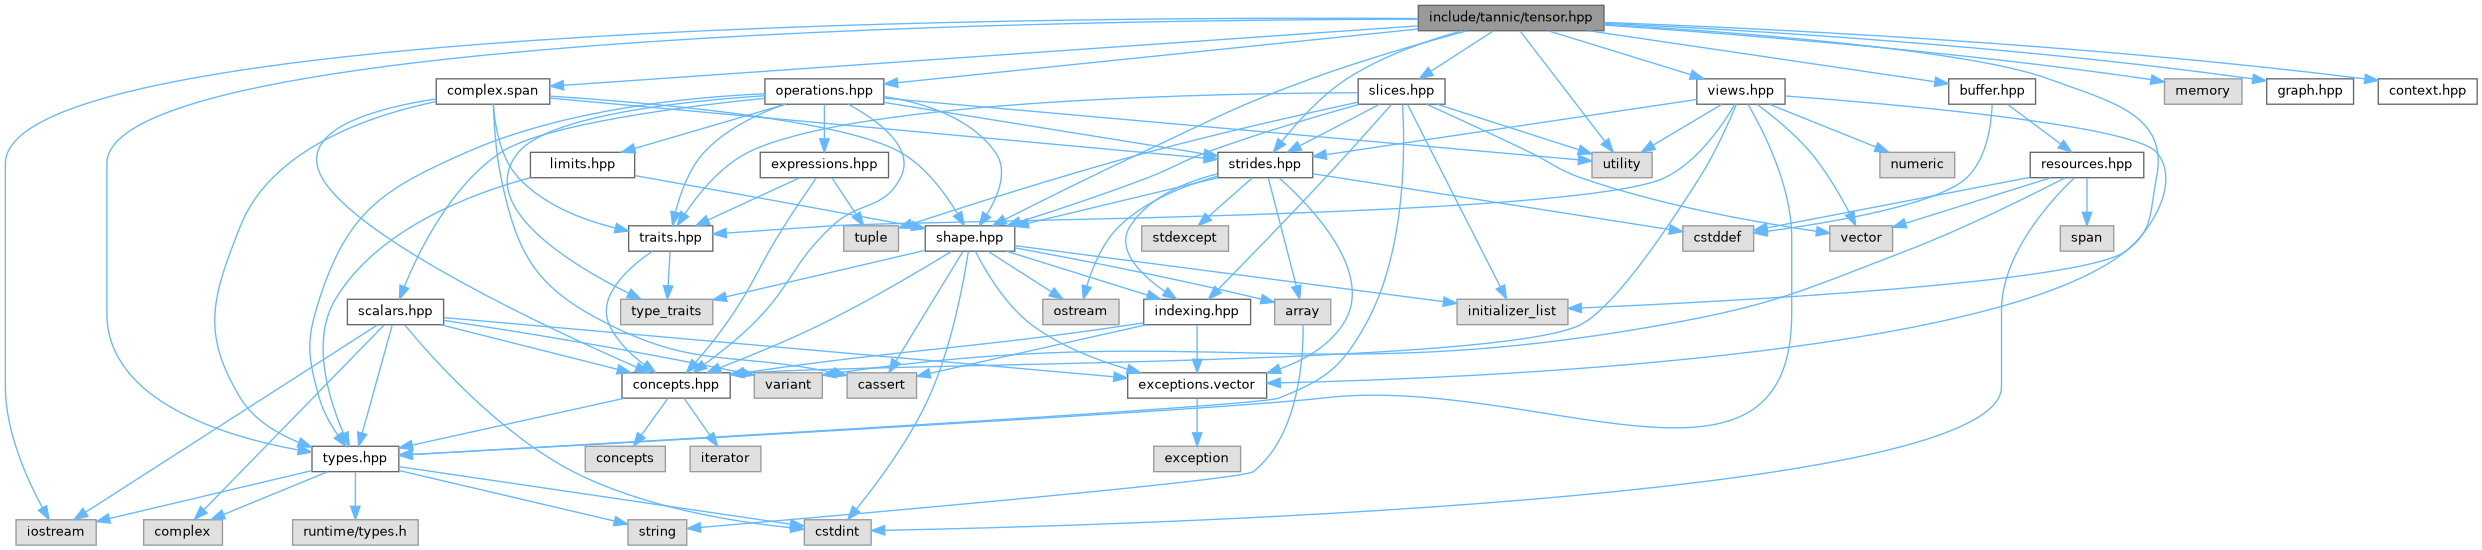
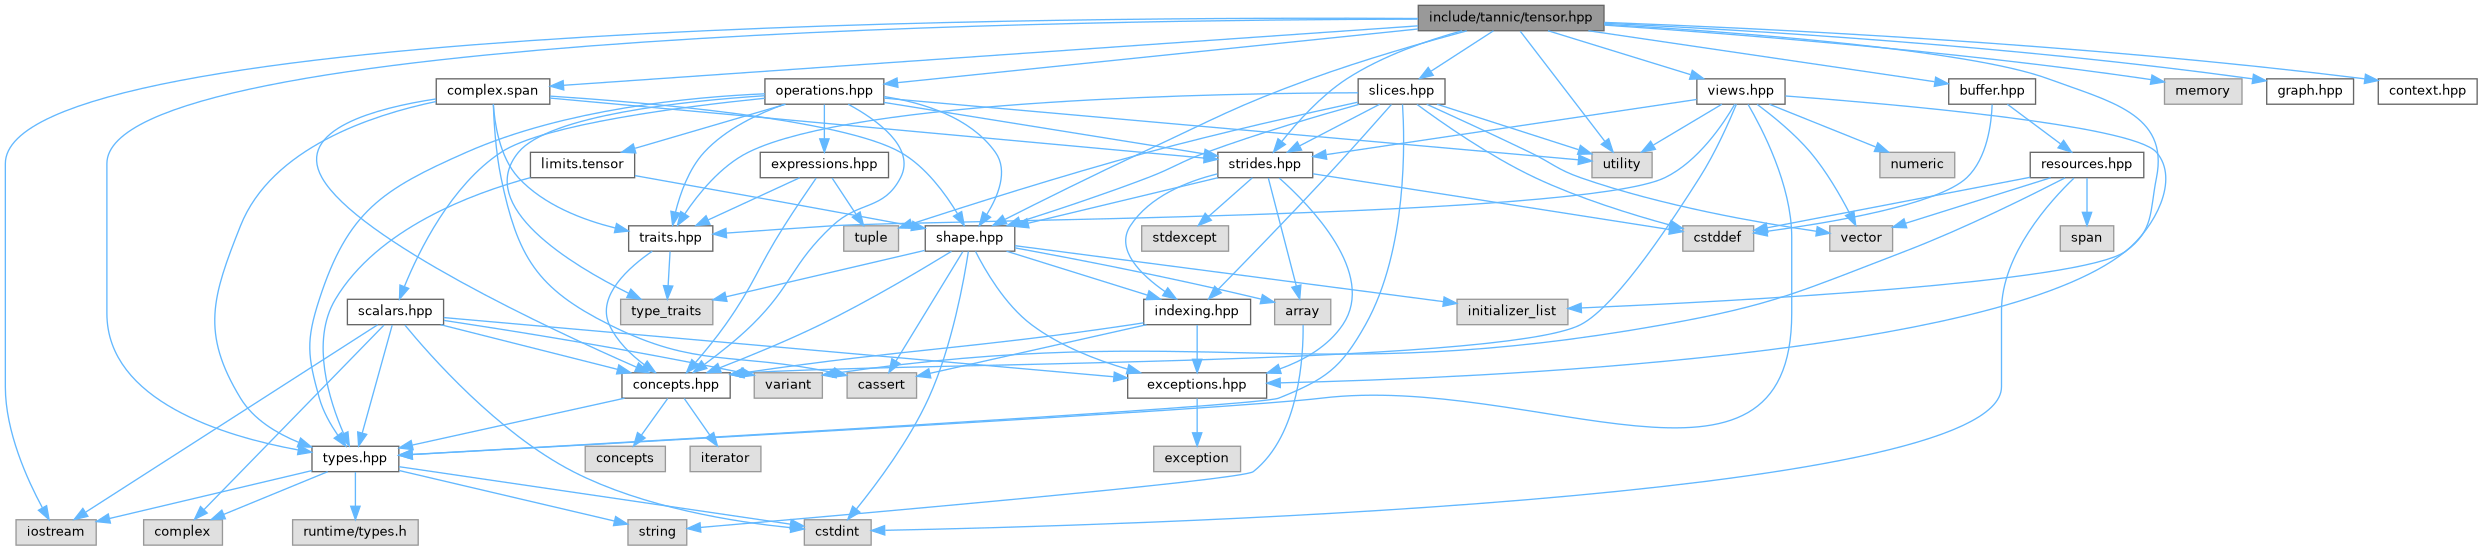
node "limits.hpp": label "limits.hpp" -> "limits.tensor"
edge "slices.hpp" -> "initializer_list": now "slices.hpp" -> "cstddef"
node "ostream": removed
node "exceptions.vector": label "exceptions.vector" -> "exceptions.hpp"
